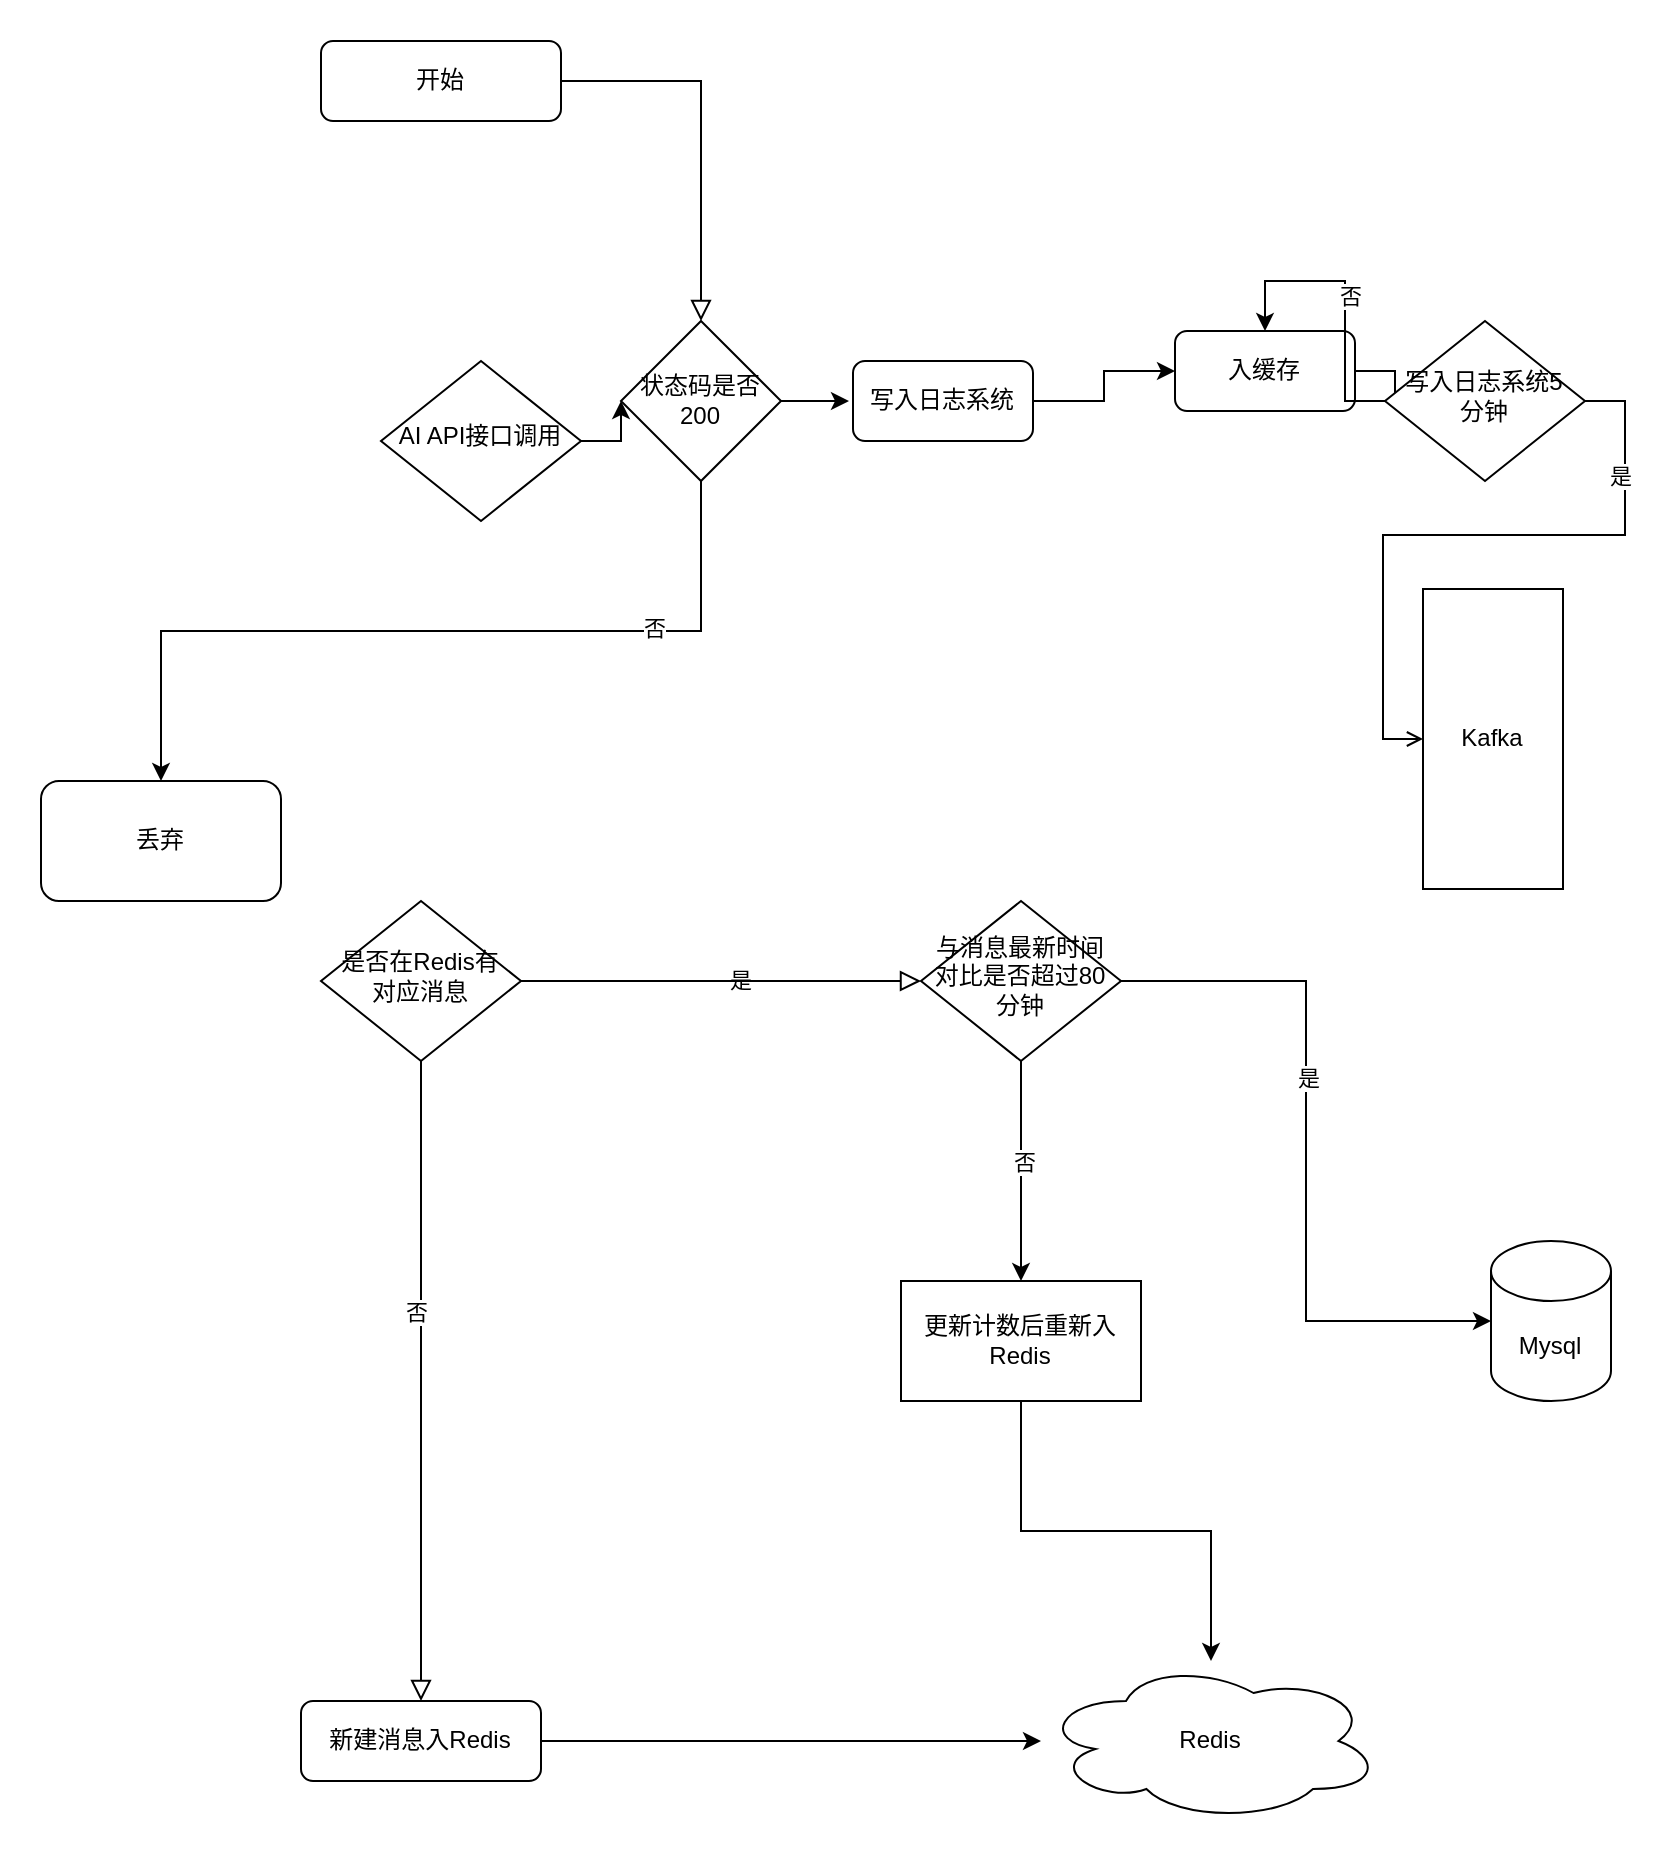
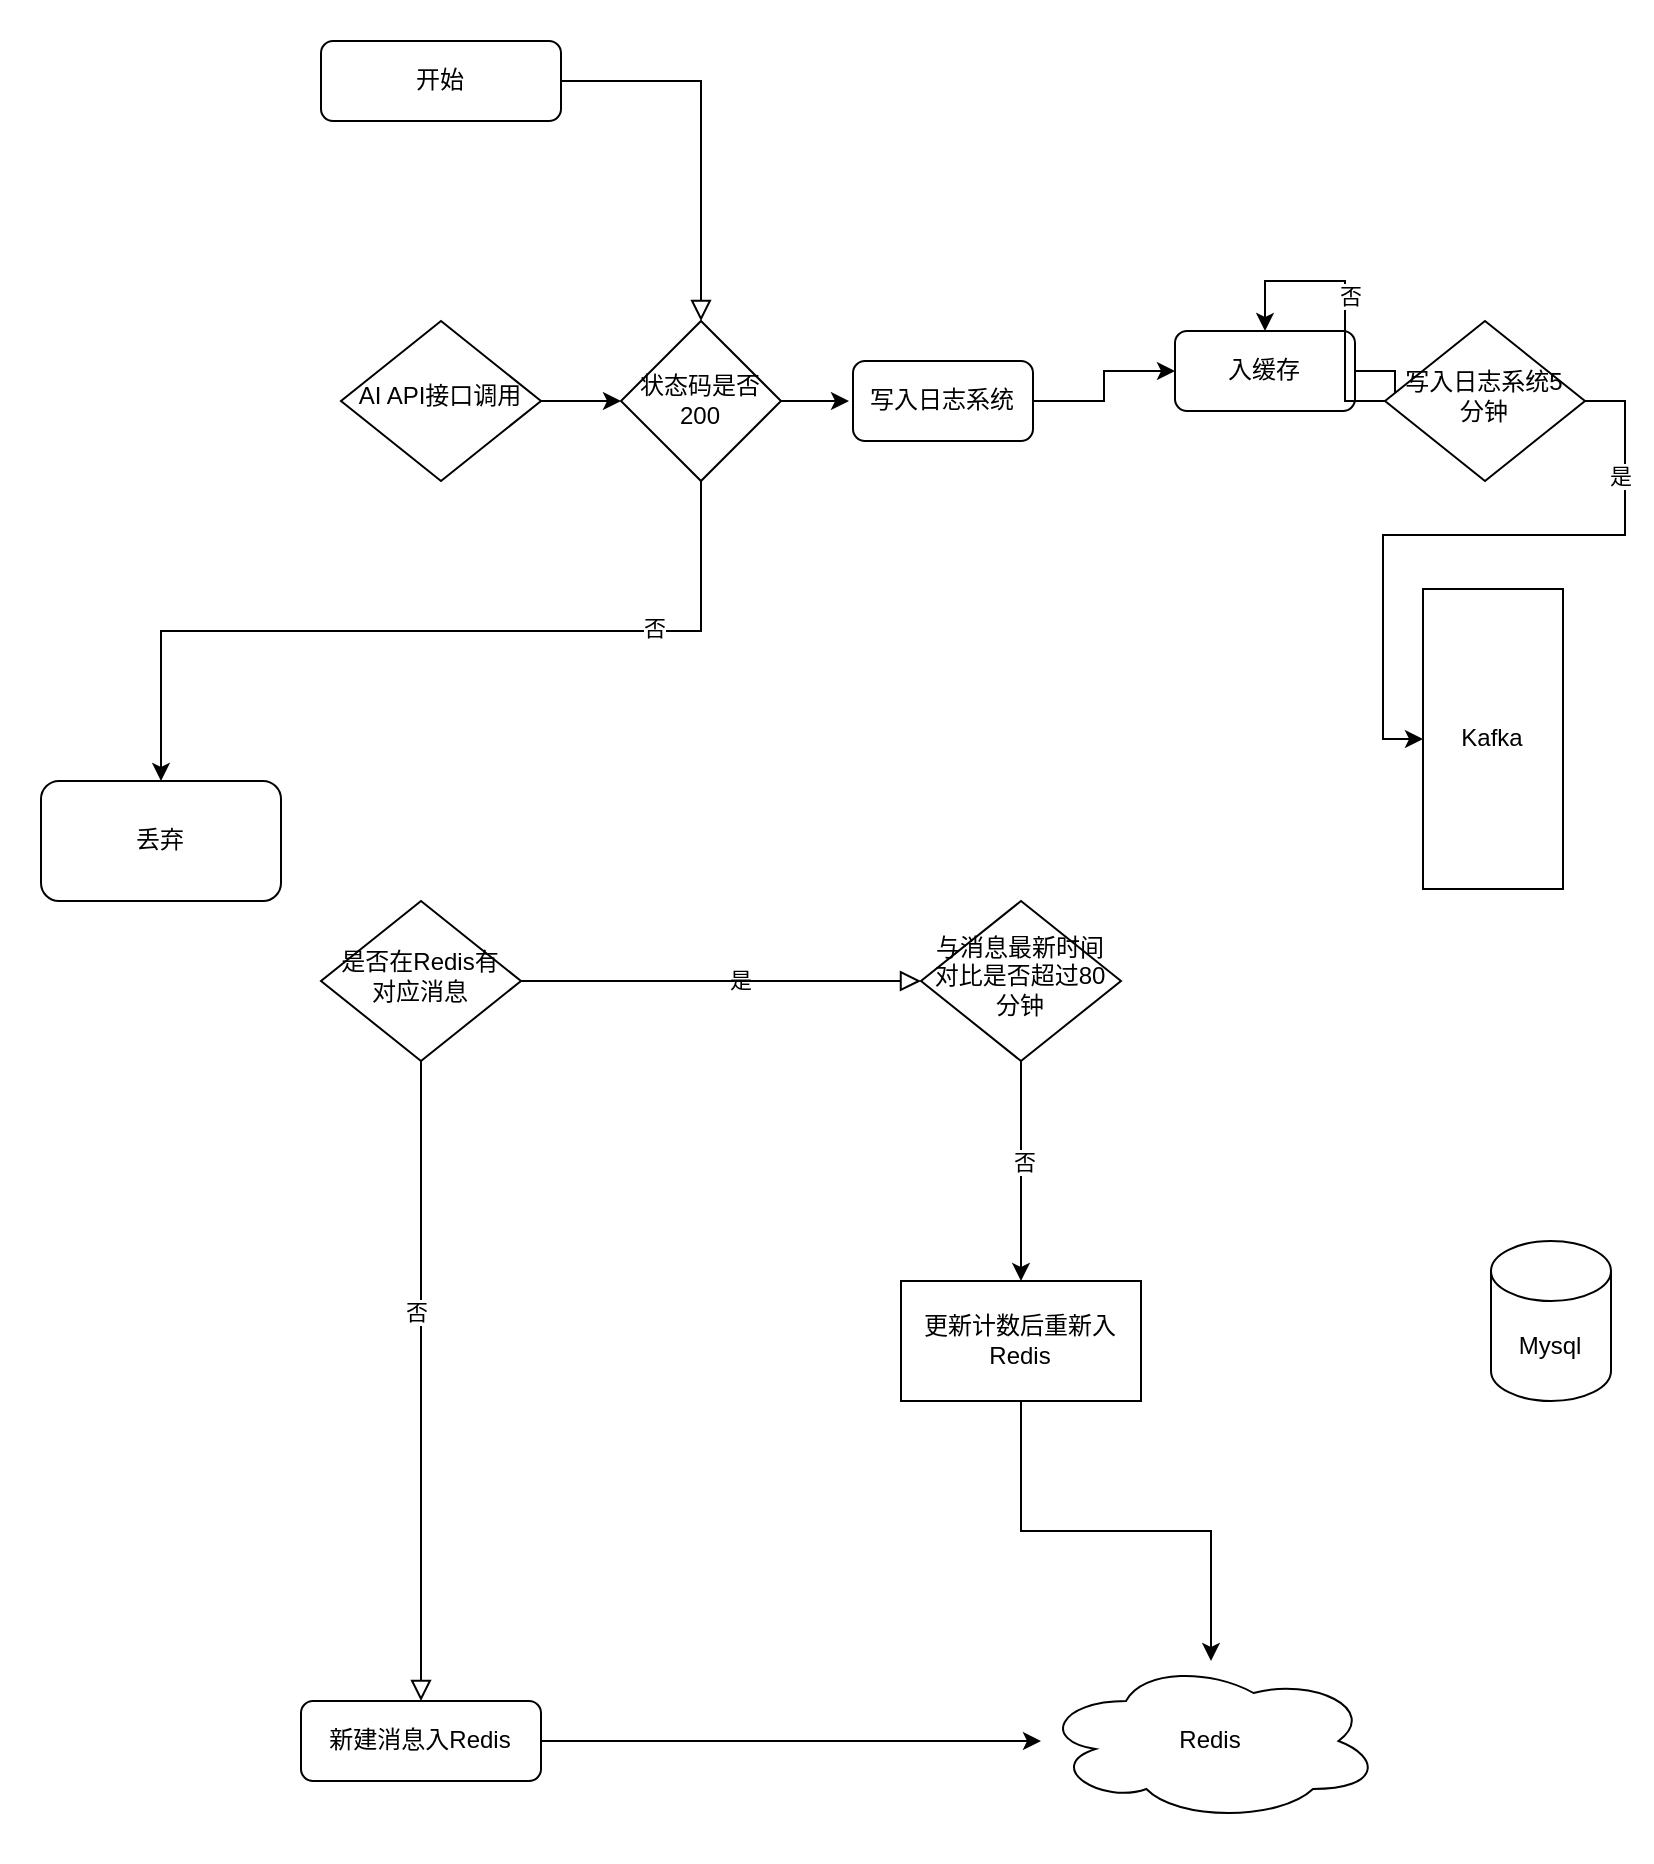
node "AI API接口调用": moved (481, 441) -> (441, 401)
edge "写入日志系统5分钟" -> "Kafka": arrowhead open -> classic
edge "与消息最新时间对比是否超过80分钟" -> "Mysql": removed, label "是"
